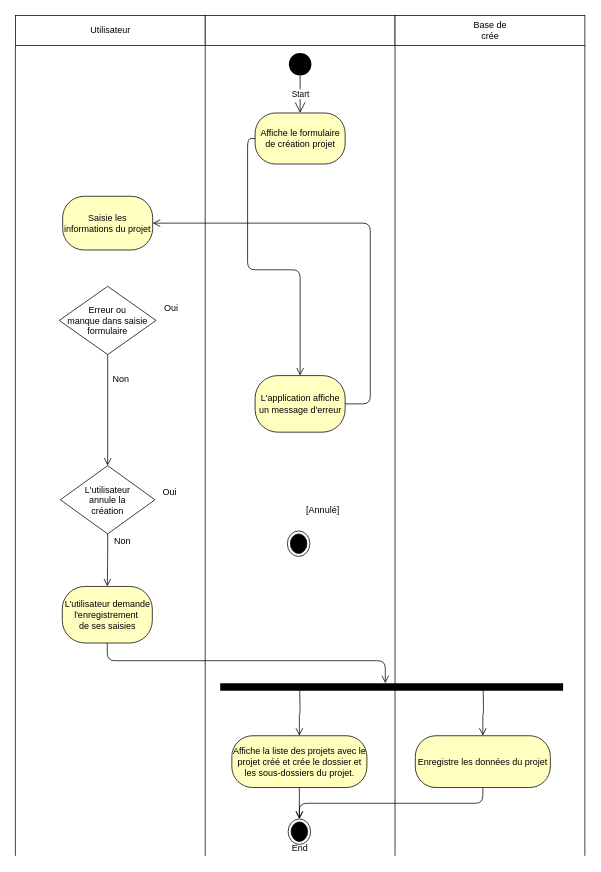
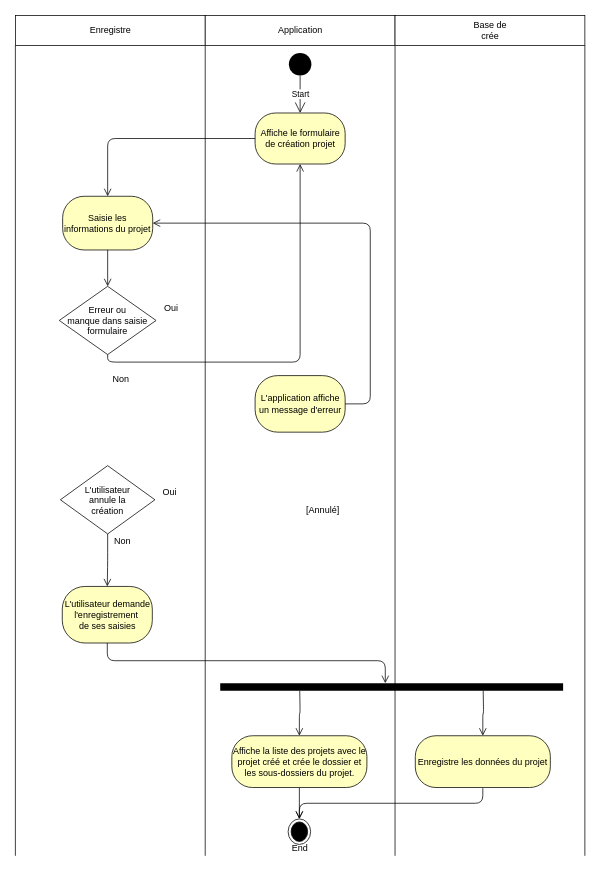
node "Utilisateur": label "Utilisateur" -> "Enregistre"
node "Application": added
edge "Affiche le formulaire de création projet" -> "L'application affiche un message d'erreur": now "Affiche le formulaire de création projet" -> "Saisie les informations du projet"
edge "Saisie les informations du projet" -> "Erreur ou manque dans saisie formulaire": added
edge "Erreur ou manque dans saisie formulaire" -> "L'utilisateur annule la création": now "Erreur ou manque dans saisie formulaire" -> "Affiche le formulaire de création projet"
node "000": removed
